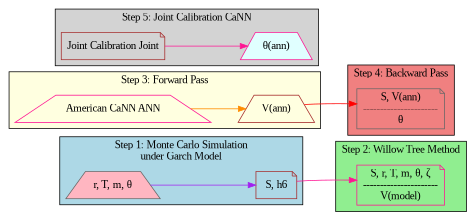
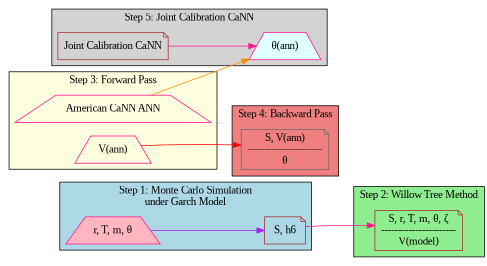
node "Joint Calibration Joint": label "Joint Calibration Joint" -> "Joint Calibration CaNN"
edge "American CaNN ANN" -> "V(ann)": now "American CaNN ANN" -> "θ(ann)"
node "V(ann)": color brown -> deeppink
node "r, T, m, θ": color gray40 -> deeppink
node "S, r, T, m, θ, ζ ---------------------- V(model)": color deeppink -> brown
